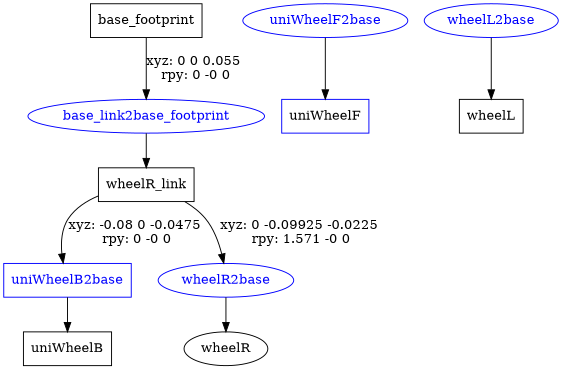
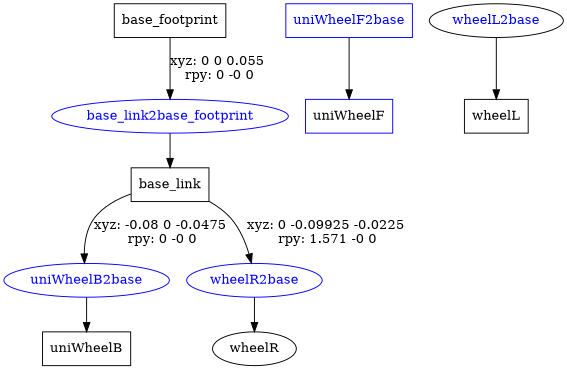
node "uniWheelF2base": shape ellipse -> box
node "wheelL2base": color blue -> black
node "wheelR_link": label "wheelR_link" -> "base_link"
node "uniWheelB2base": shape box -> ellipse
